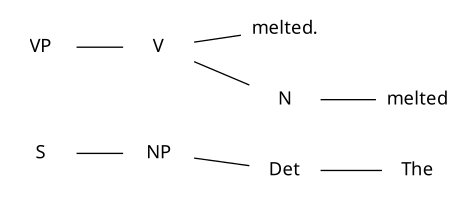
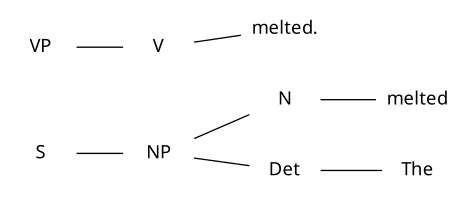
edge "V" -- "N": now "NP" -- "N"
